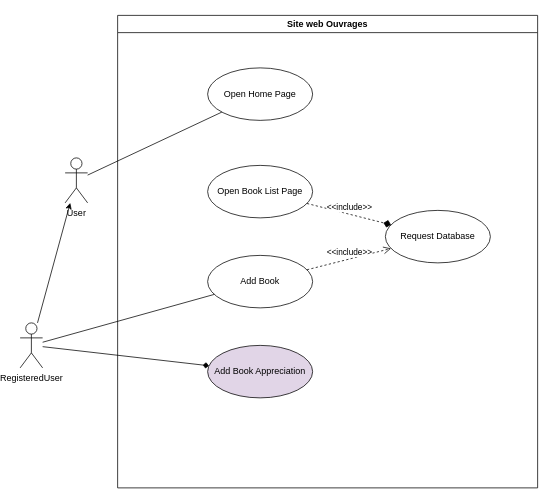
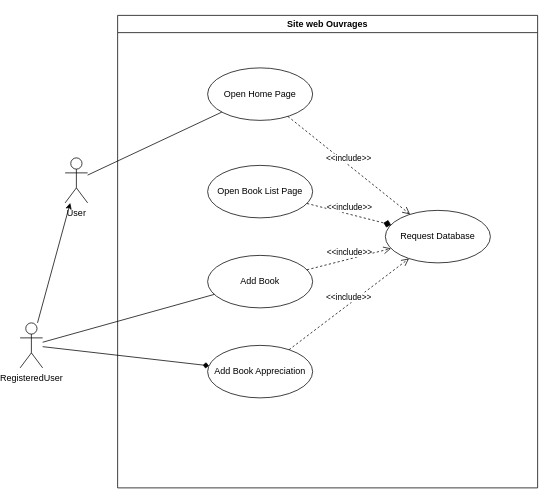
edge "Open Home Page" -> "Request Database": added, label "<<include>>"
edge "Add Book Appreciation" -> "Request Database": added, label "<<include>>"
node "Add Book Appreciation": fillcolor #e1d5e7 -> #ffffff
